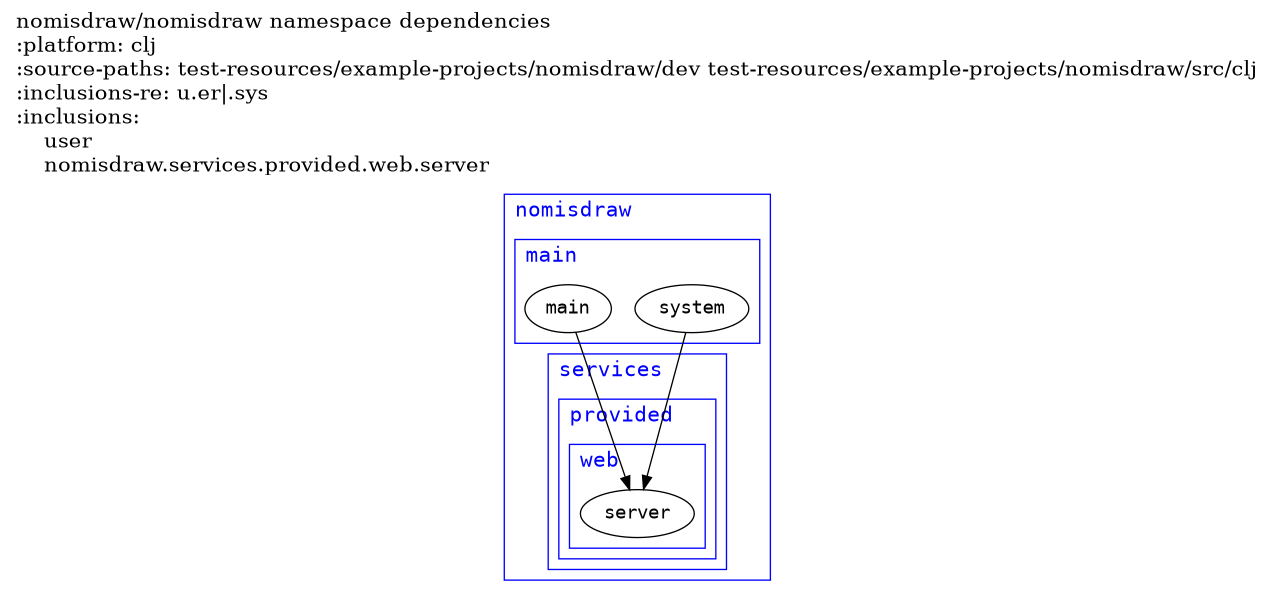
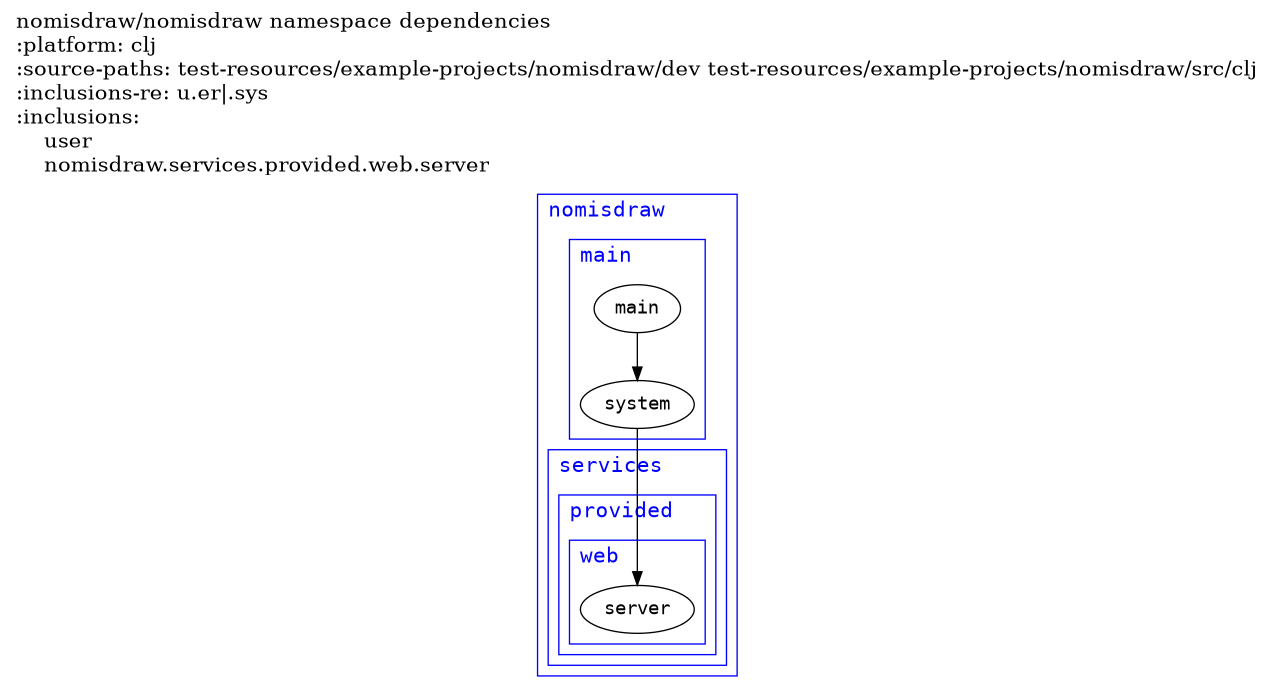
edge "main" -> "server": now "main" -> "system"
